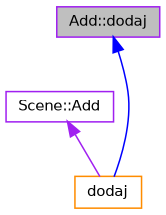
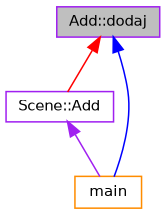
edge "Scene::Add" -> "Add::dodaj": added
node "dodaj": label "dodaj" -> "main"
